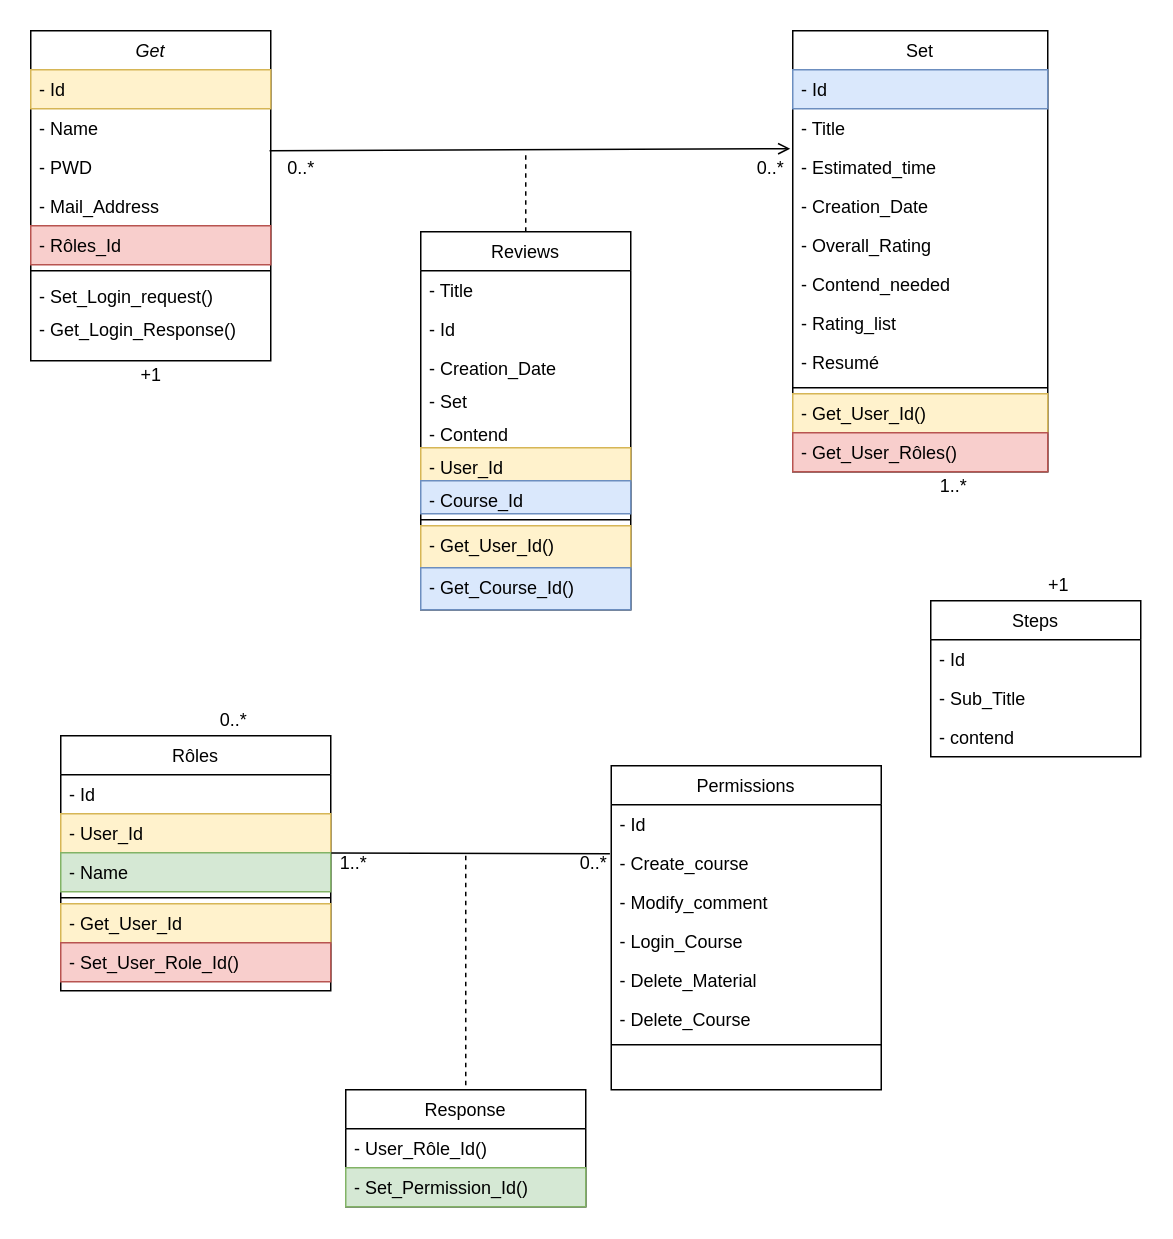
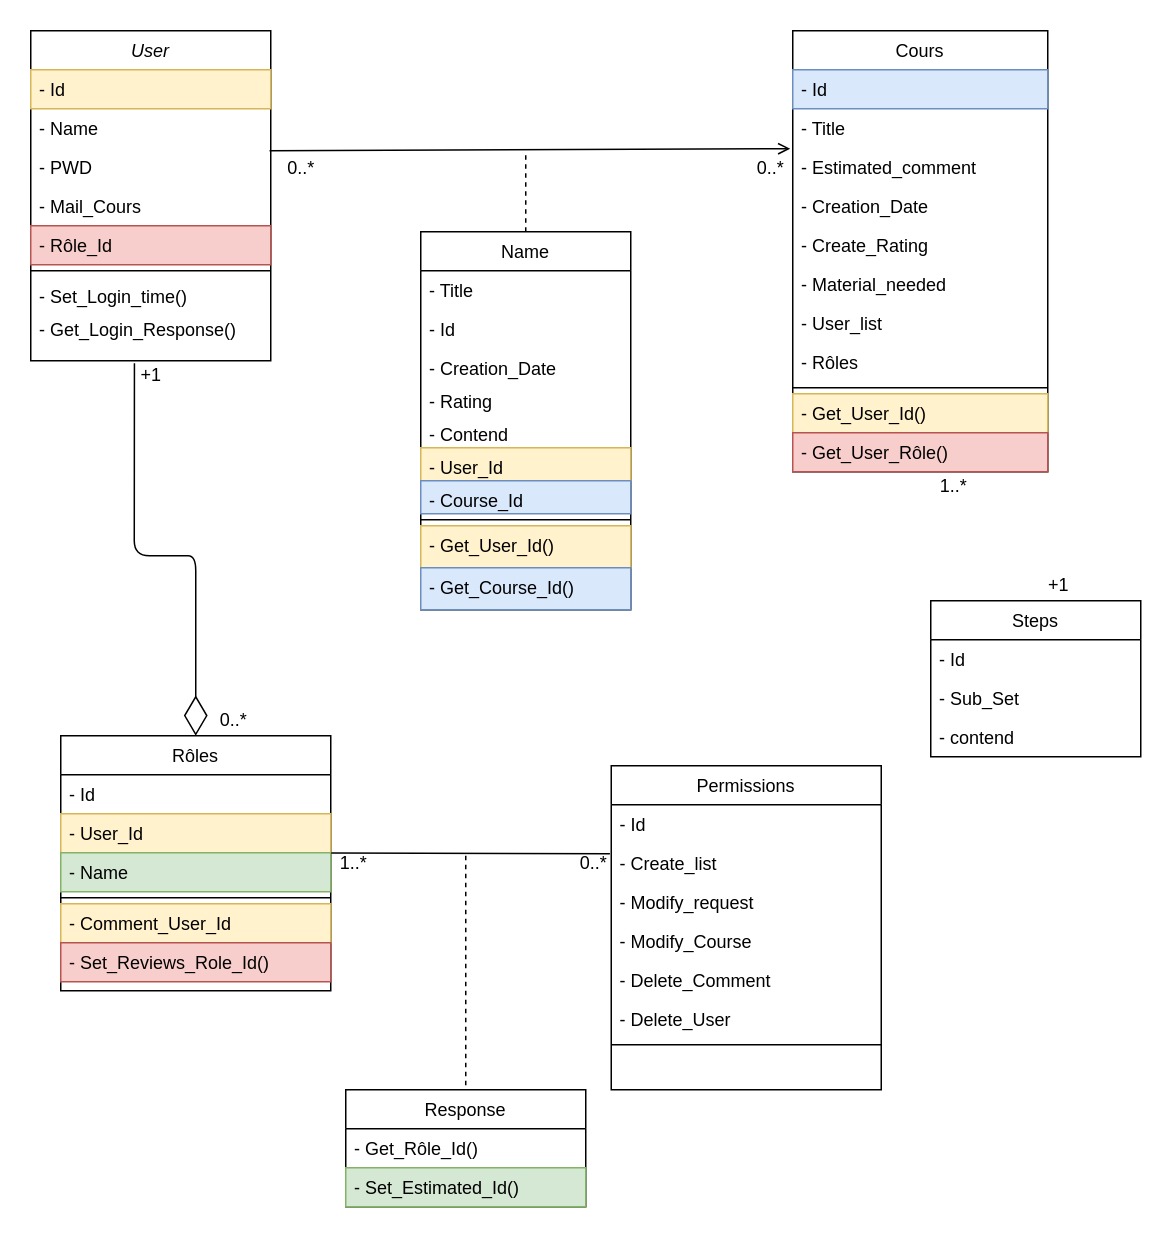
node "Get": label "Get" -> "User"
node "Set": label "Set" -> "Cours"
node "- Estimated_time": label "- Estimated_time" -> "- Estimated_comment"
node "- Mail_Address": label "- Mail_Address" -> "- Mail_Cours"
node "- Rôles_Id": label "- Rôles_Id" -> "- Rôle_Id"
node "- Overall_Rating": label "- Overall_Rating" -> "- Create_Rating"
node "Reviews": label "Reviews" -> "Name"
node "- Contend_needed": label "- Contend_needed" -> "- Material_needed"
node "- Set_Login_request()": label "- Set_Login_request()" -> "- Set_Login_time()"
node "- Rating_list": label "- Rating_list" -> "- User_list"
node "- Resumé": label "- Resumé" -> "- Rôles"
node "- Set": label "- Set" -> "- Rating"
node "- Get_User_Rôles()": label "- Get_User_Rôles()" -> "- Get_User_Rôle()"
edge "- Get_Login_Response()" -> "Rôles": added
node "- Sub_Title": label "- Sub_Title" -> "- Sub_Set"
node "- Create_course": label "- Create_course" -> "- Create_list"
node "- Modify_comment": label "- Modify_comment" -> "- Modify_request"
node "- Get_User_Id": label "- Get_User_Id" -> "- Comment_User_Id"
node "- Login_Course": label "- Login_Course" -> "- Modify_Course"
node "- Set_User_Role_Id()": label "- Set_User_Role_Id()" -> "- Set_Reviews_Role_Id()"
node "- Delete_Material": label "- Delete_Material" -> "- Delete_Comment"
node "- Delete_Course": label "- Delete_Course" -> "- Delete_User"
node "- User_Rôle_Id()": label "- User_Rôle_Id()" -> "- Get_Rôle_Id()"
node "- Set_Permission_Id()": label "- Set_Permission_Id()" -> "- Set_Estimated_Id()"
